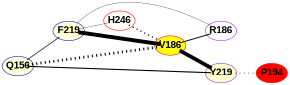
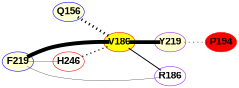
edge "F219" -- "Q156": removed
edge "Q156" -- "Y219": removed
